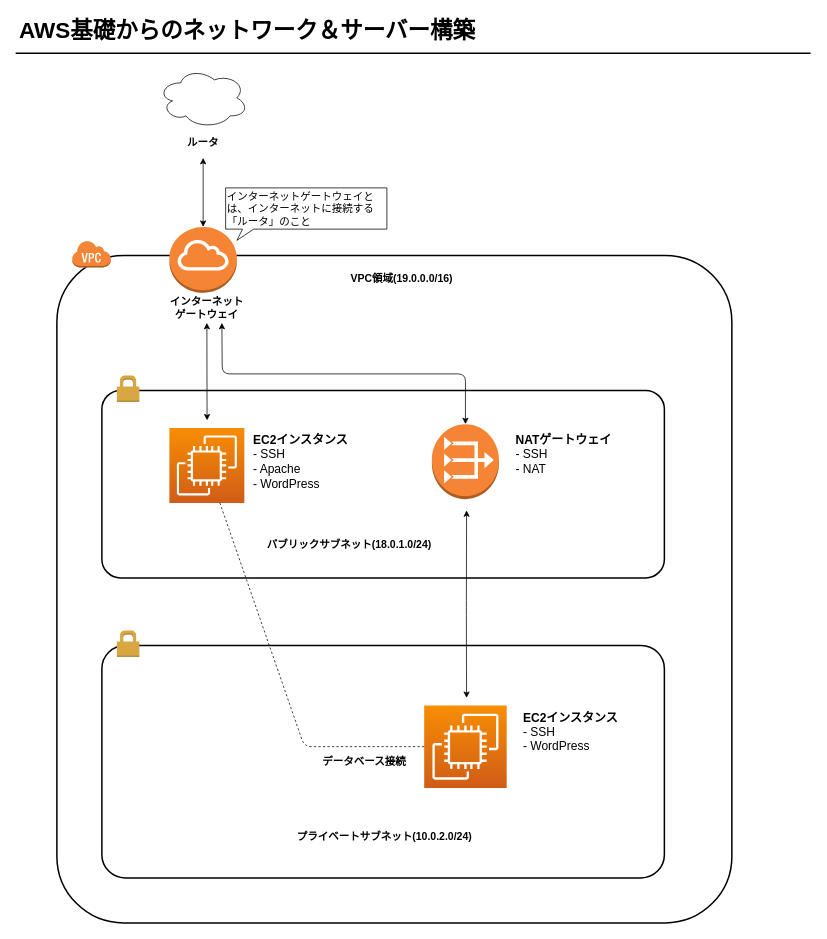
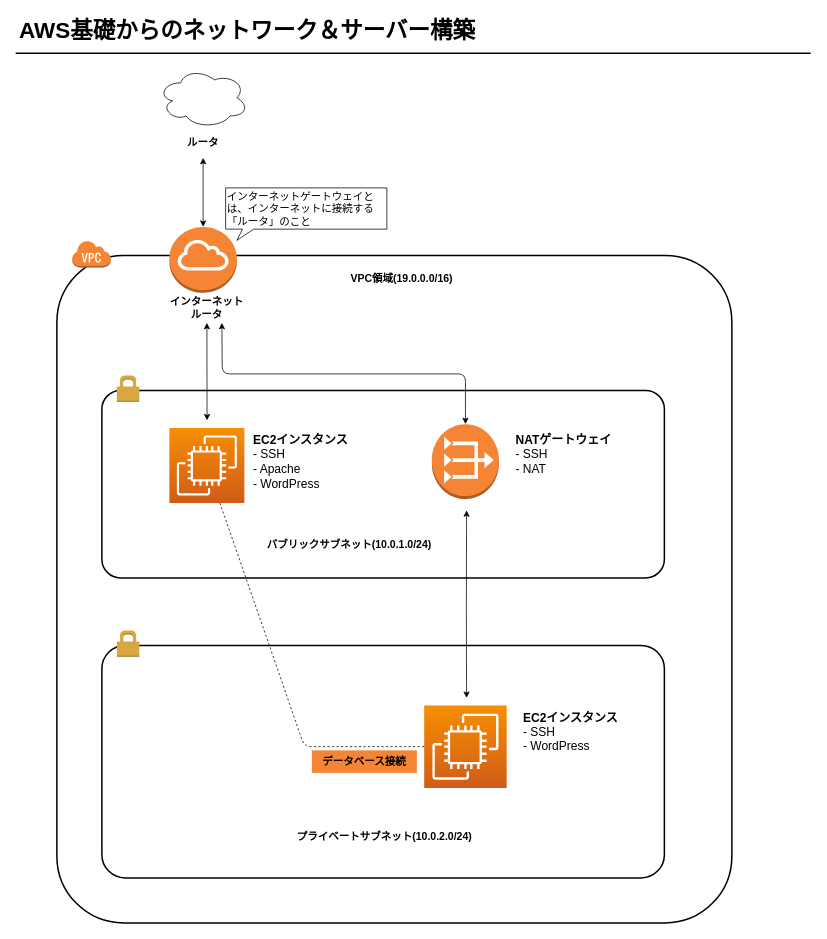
node "インターネットゲートウェイ": label "インターネットゲートウェイ" -> "インターネットルータ"
node "パブリックサブネット(18.0.1.0/24)": label "パブリックサブネット(18.0.1.0/24)" -> "パブリックサブネット(10.0.1.0/24)"
node "データベース接続": fillcolor #ffffff -> #f58534
